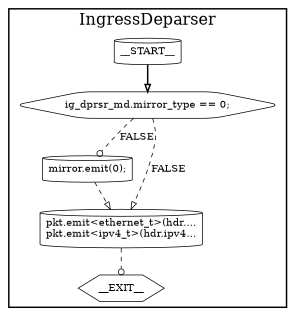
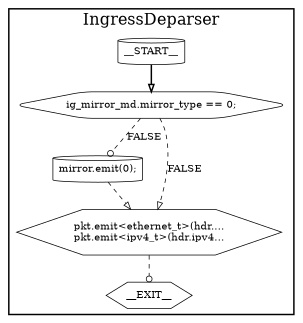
node "ig_dprsr_md.mirror_type == 0;": label "ig_dprsr_md.mirror_type == 0;" -> "ig_mirror_md.mirror_type == 0;"
node "pkt.emit<ethernet_t>(hdr.... pkt.emit<ipv4_t>(hdr.ipv4...": shape cylinder -> hexagon
